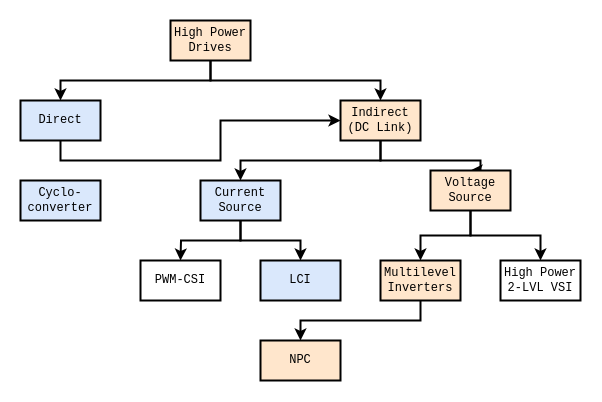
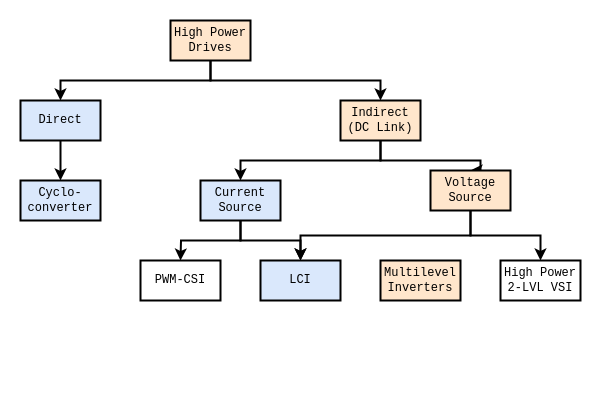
edge "Direct" -> "Indirect (DC Link)": now "Direct" -> "Cyclo- converter"
edge "Voltage Source" -> "Multilevel Inverters": now "Voltage Source" -> "LCI"
edge "Multilevel Inverters" -> "NPC": removed
node "NPC": removed
